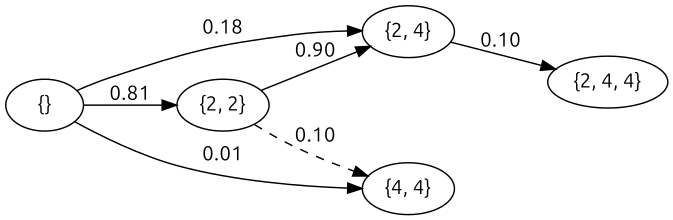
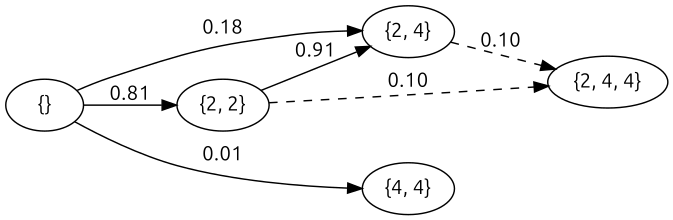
edge "{2, 2}" -> "{2, 4}": label "0.90" -> "0.91"
edge "{2, 4}" -> "{2, 4, 4}": style solid -> dashed
edge "{2, 2}" -> "{4, 4}": now "{2, 2}" -> "{2, 4, 4}"
